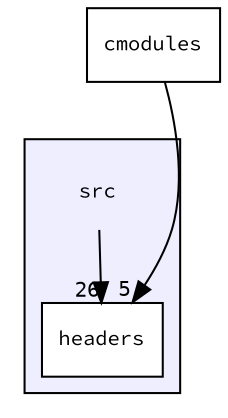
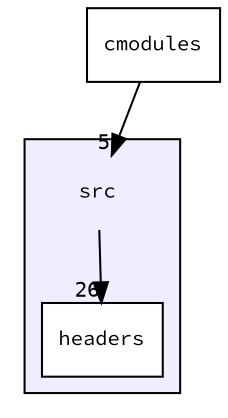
edge "cmodules" -> "headers": now "cmodules" -> "src"
